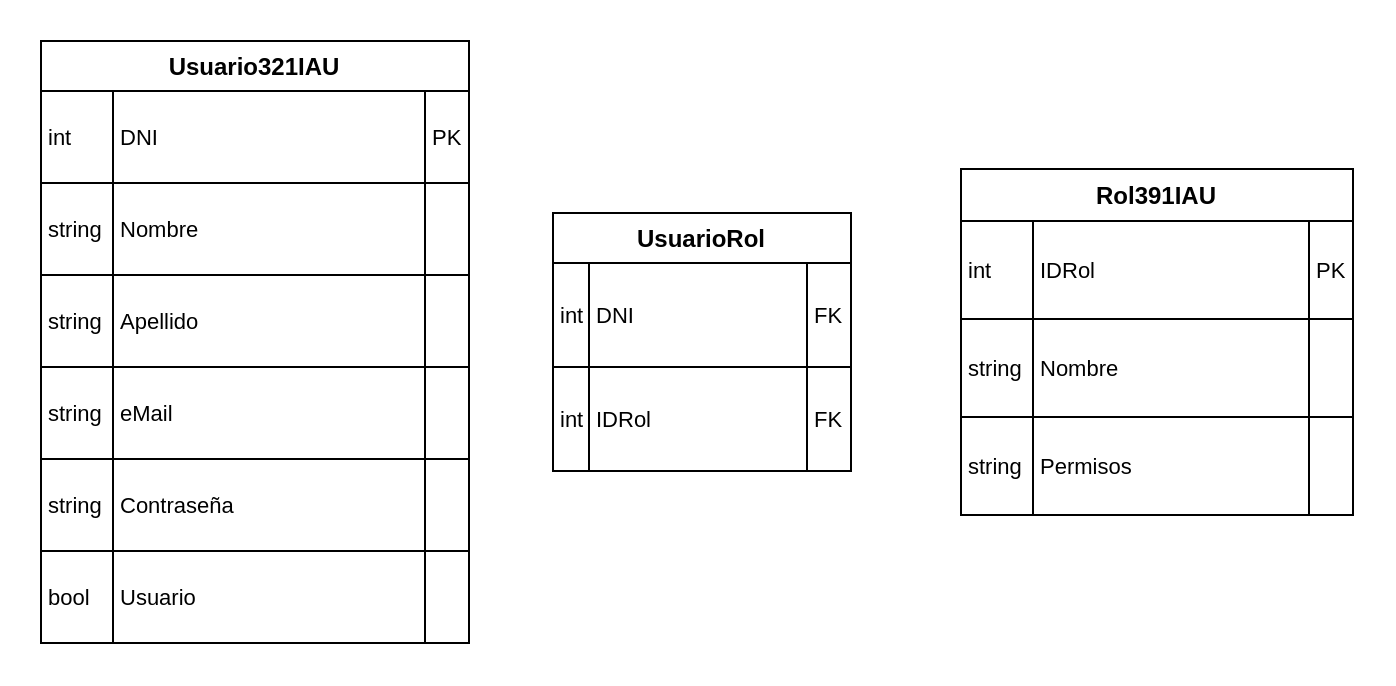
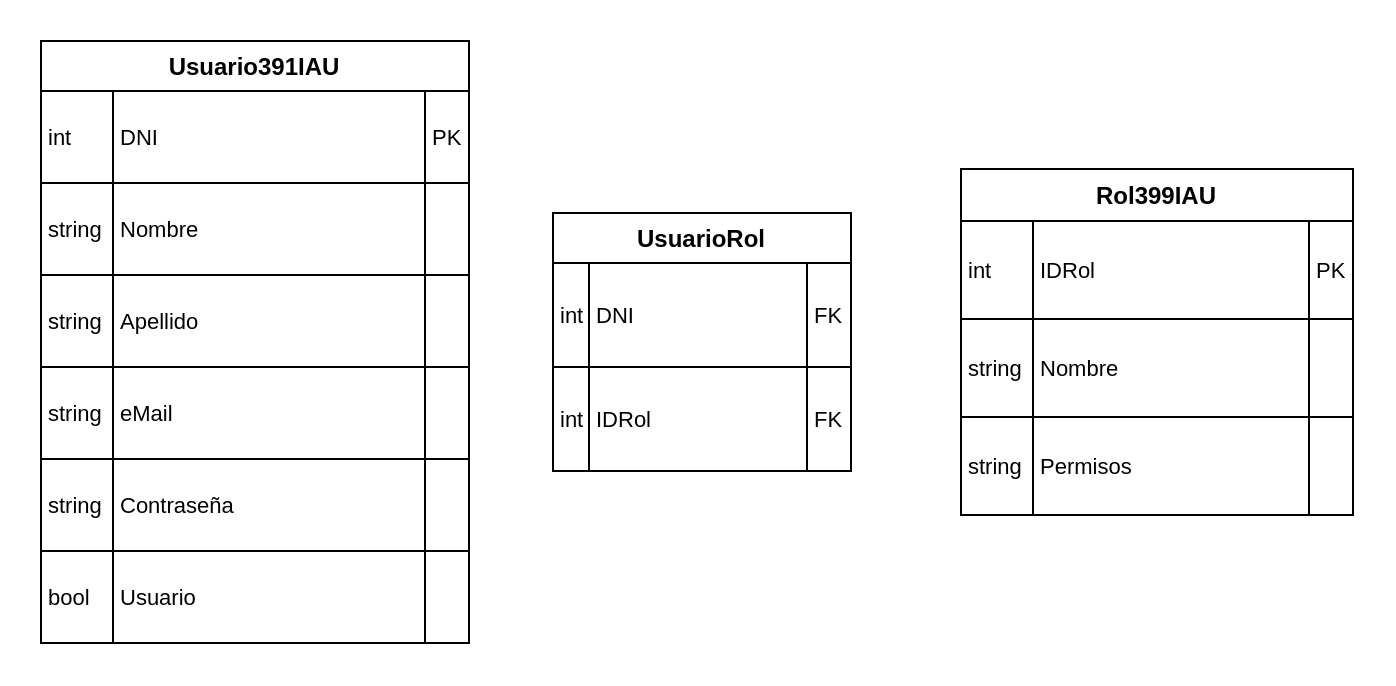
node "Usuario321IAU": label "Usuario321IAU" -> "Usuario391IAU"
node "Rol391IAU": label "Rol391IAU" -> "Rol399IAU"
